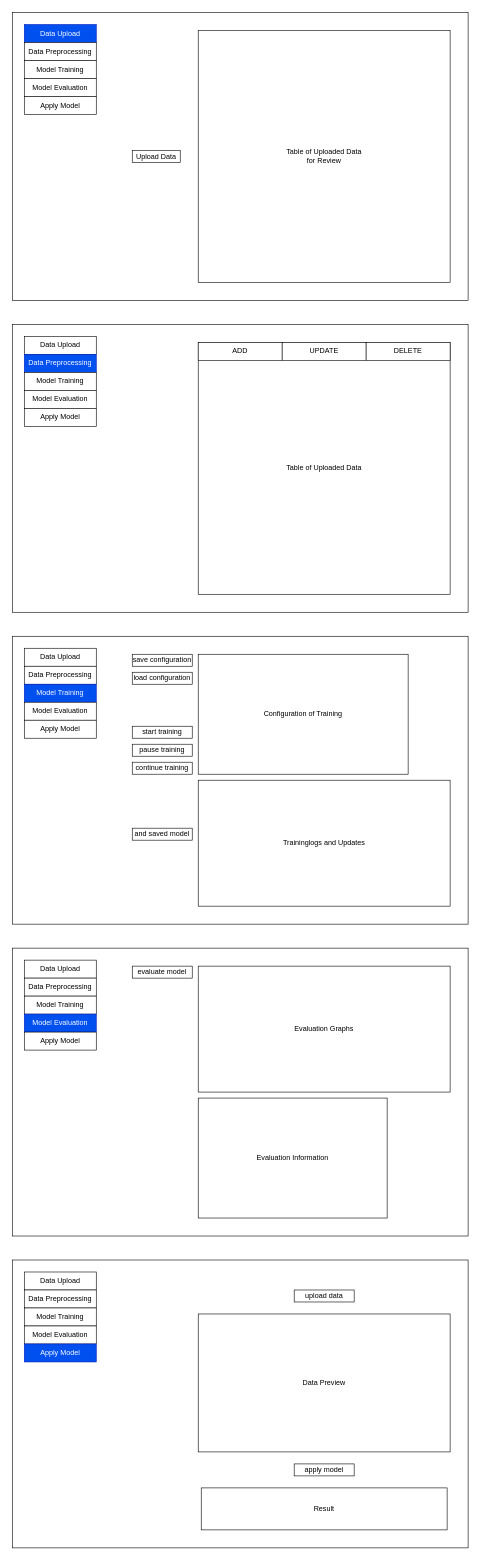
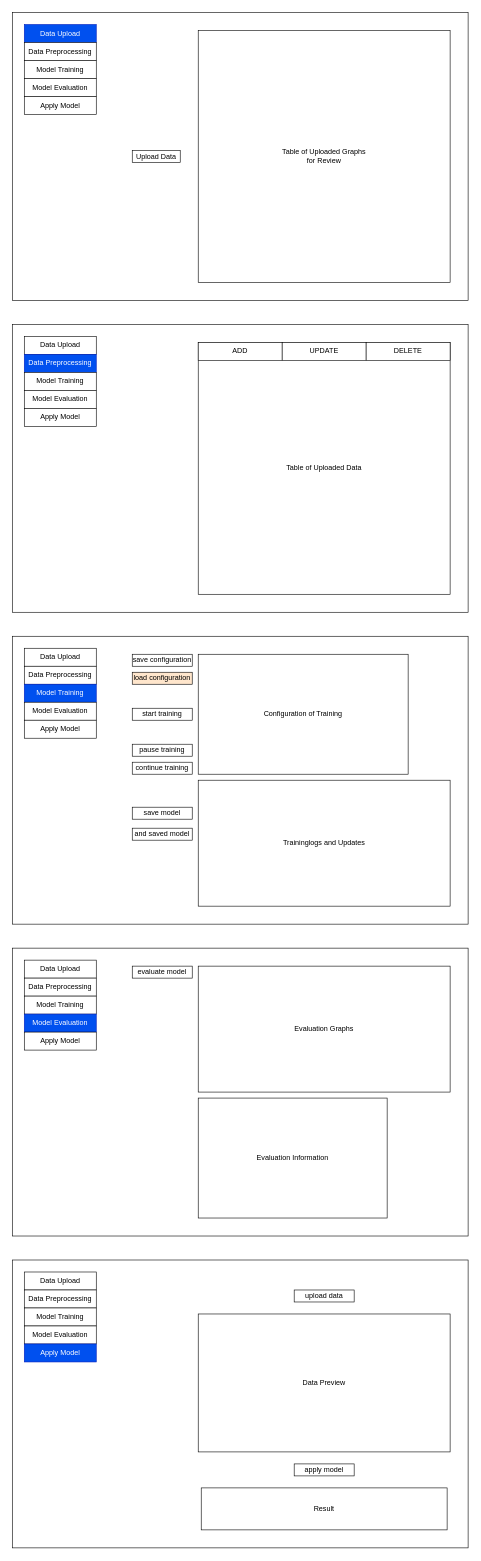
node "Table of Uploaded Data for Review": label "Table of Uploaded Data for Review" -> "Table of Uploaded Graphs for Review"
node "load configuration": fillcolor #ffffff -> #ffe6cc
node "start training": moved (162, 732) -> (162, 714)
node "save model": added
